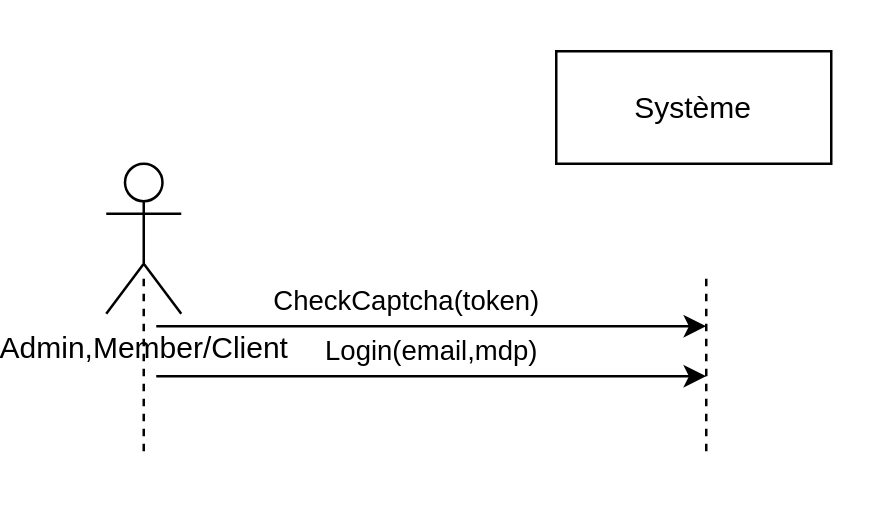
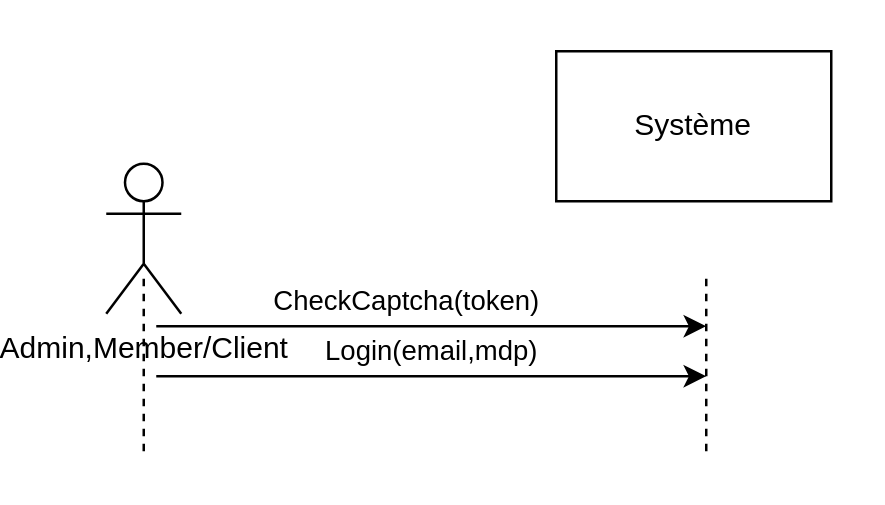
node "Système": size 275x113 -> 275x150
